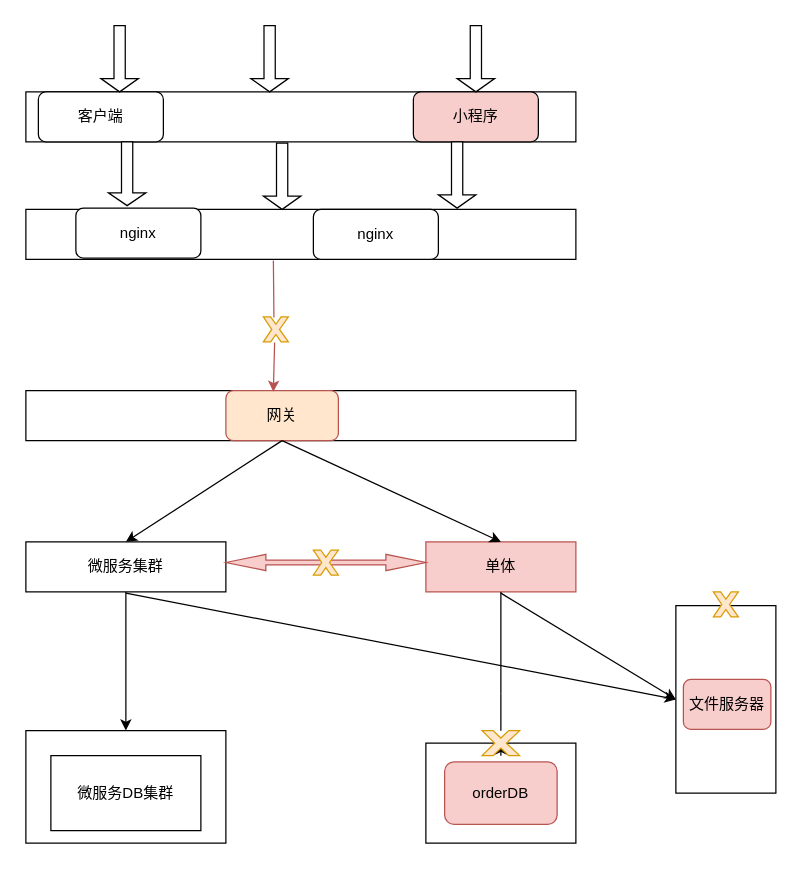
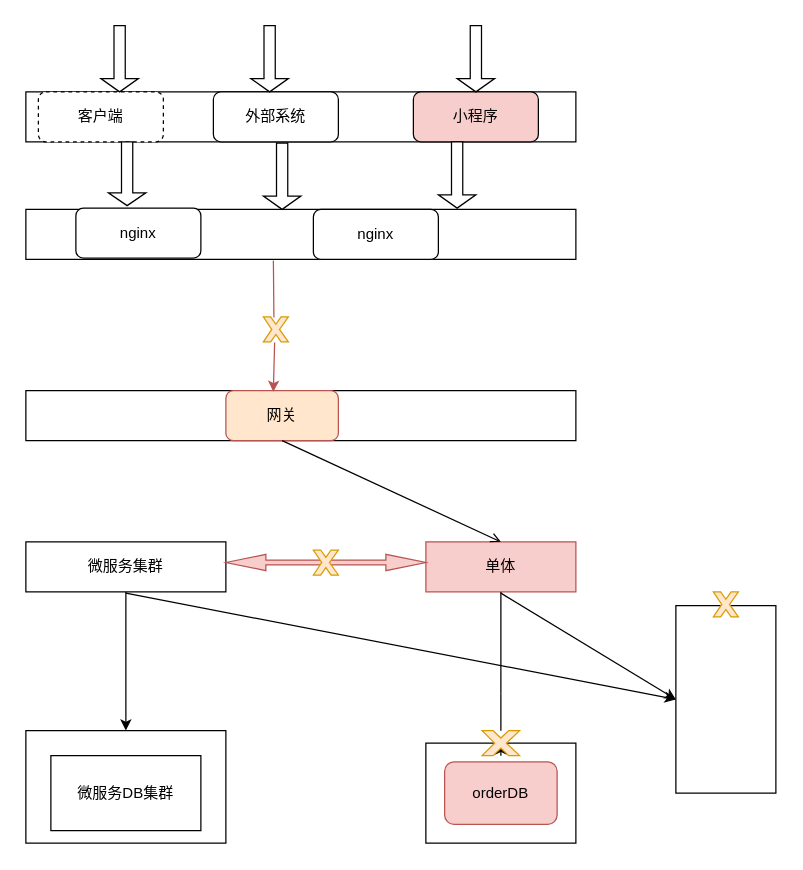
node "客户端": style solid -> dashed
node "外部系统": added
edge "网关" -> "微服务集群": removed
edge "网关" -> "单体": arrowhead classic -> open
node "文件服务器": removed
